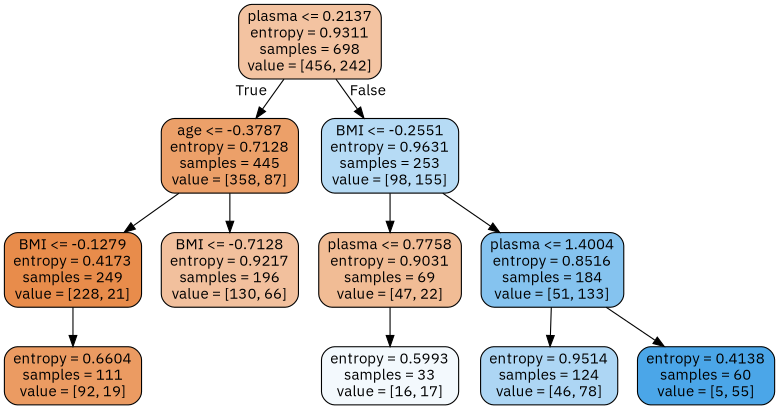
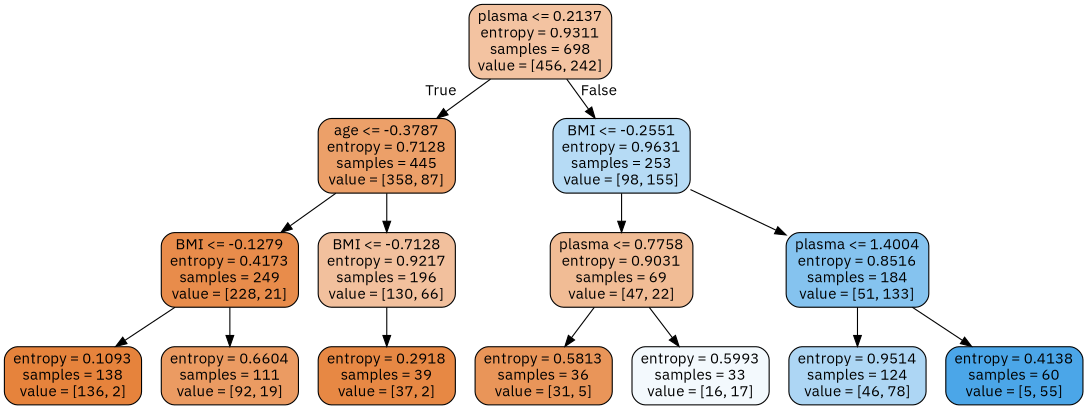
node "entropy = 0.1093 samples = 138 value = [136, 2]": added
node "entropy = 0.2918 samples = 39 value = [37, 2]": added
node "entropy = 0.5813 samples = 36 value = [31, 5]": added
